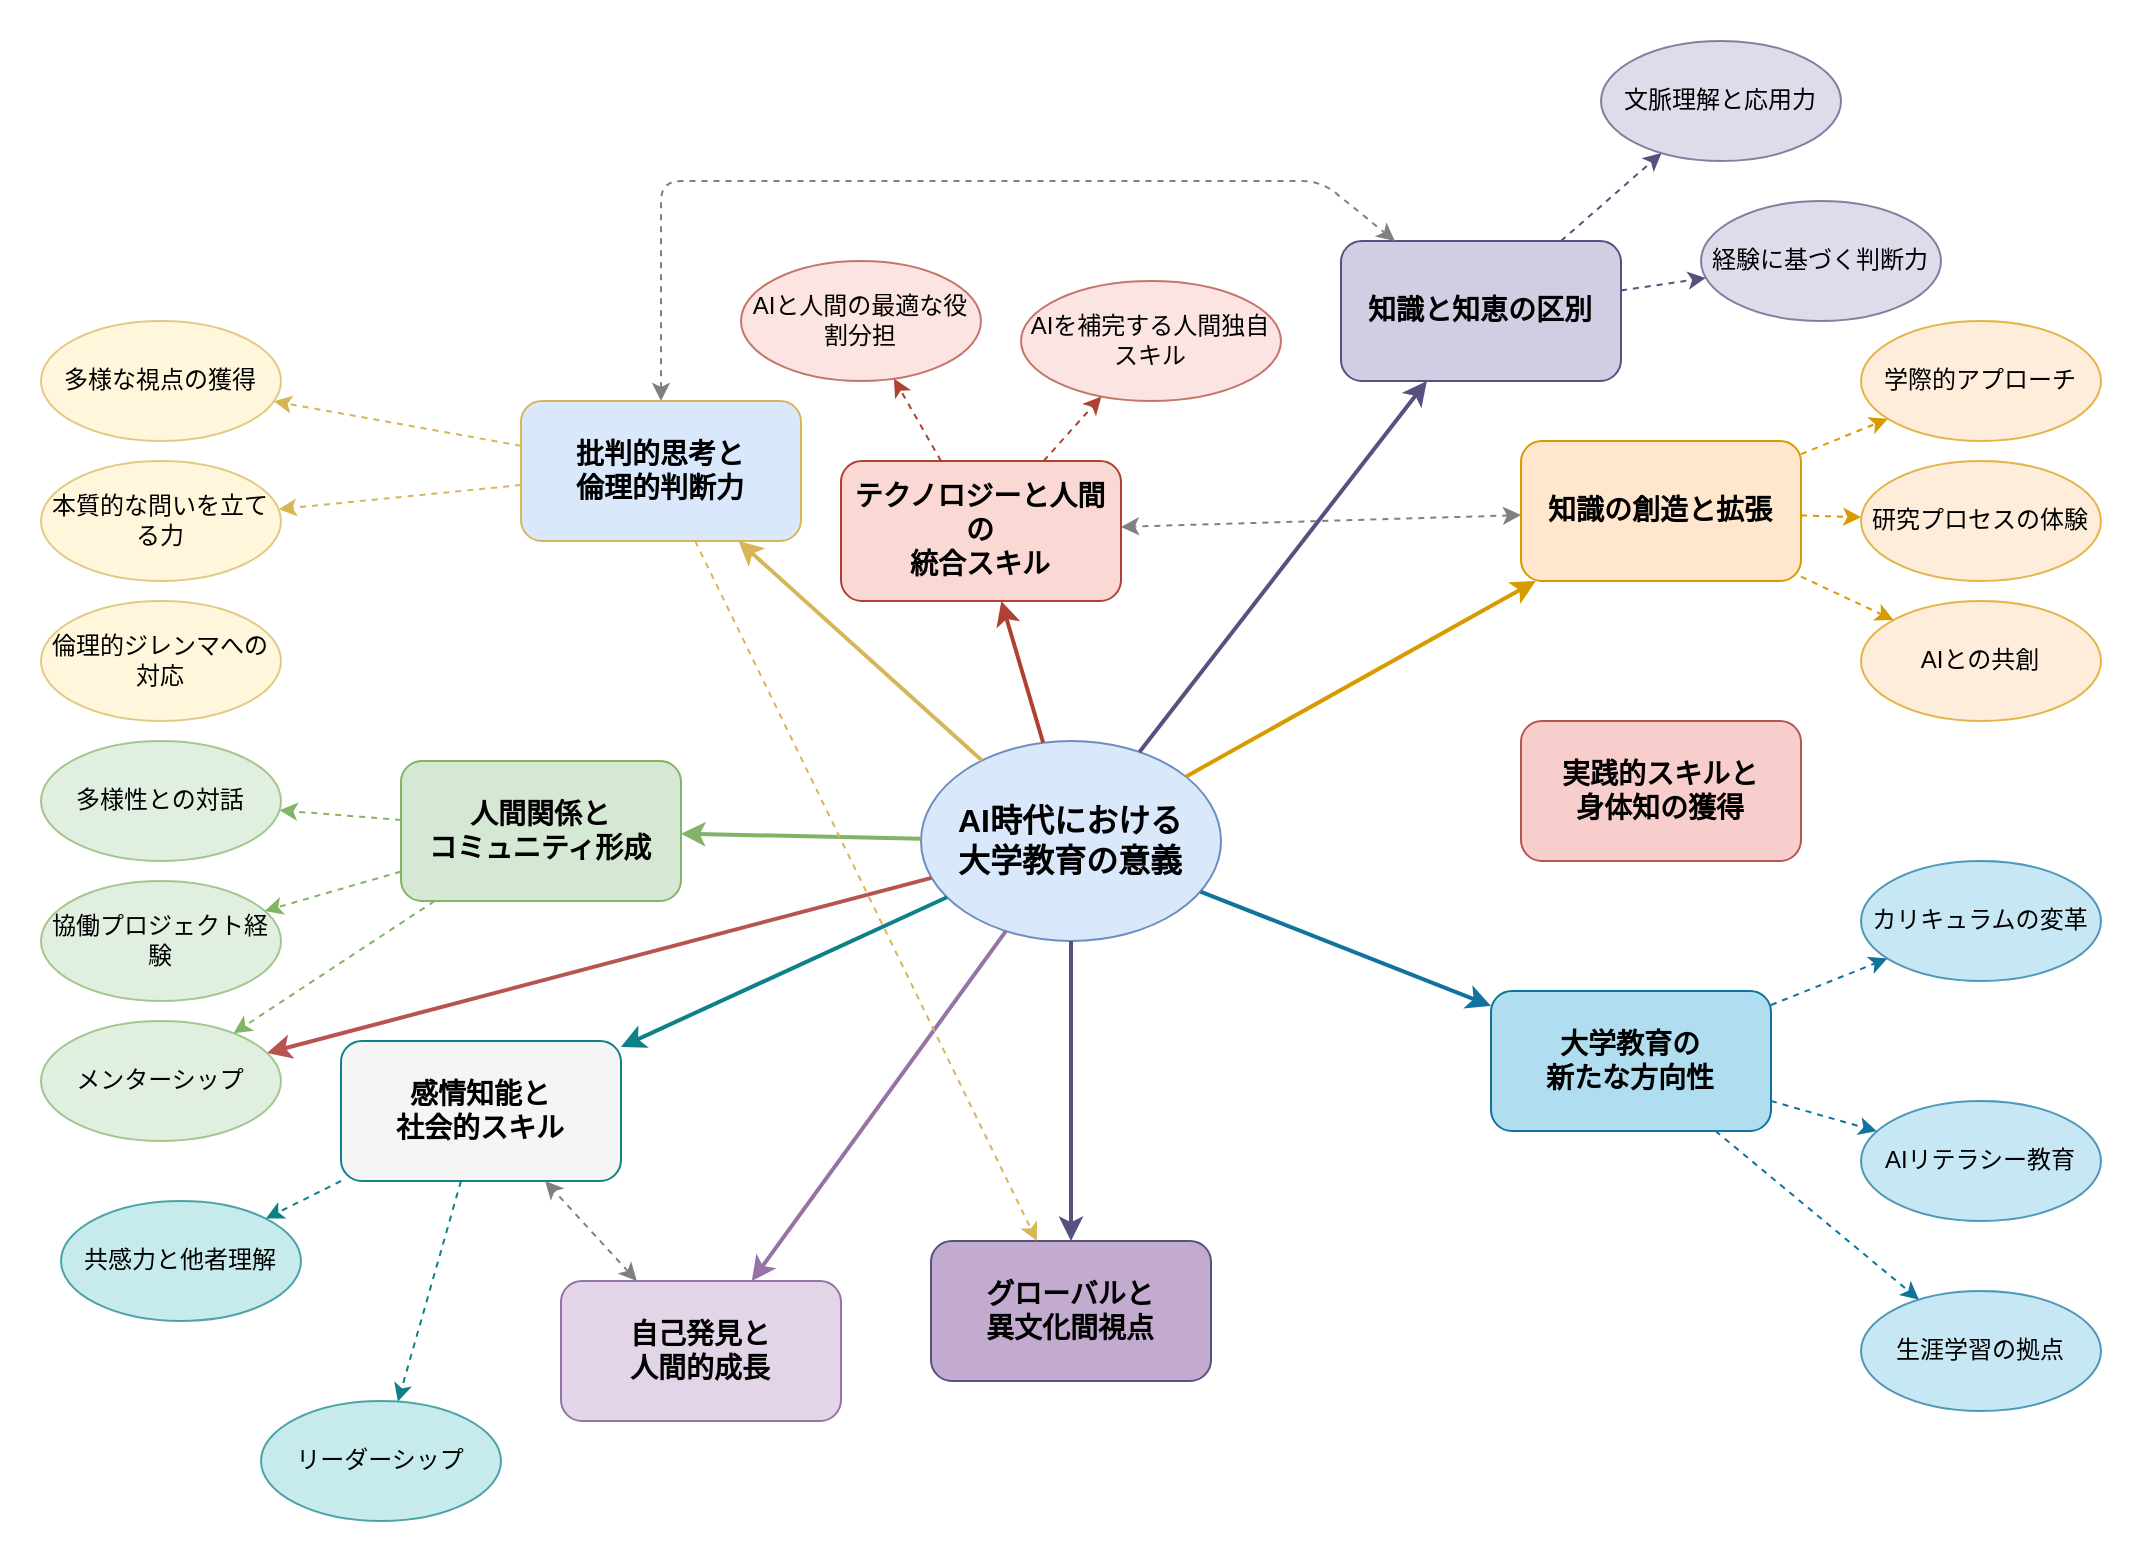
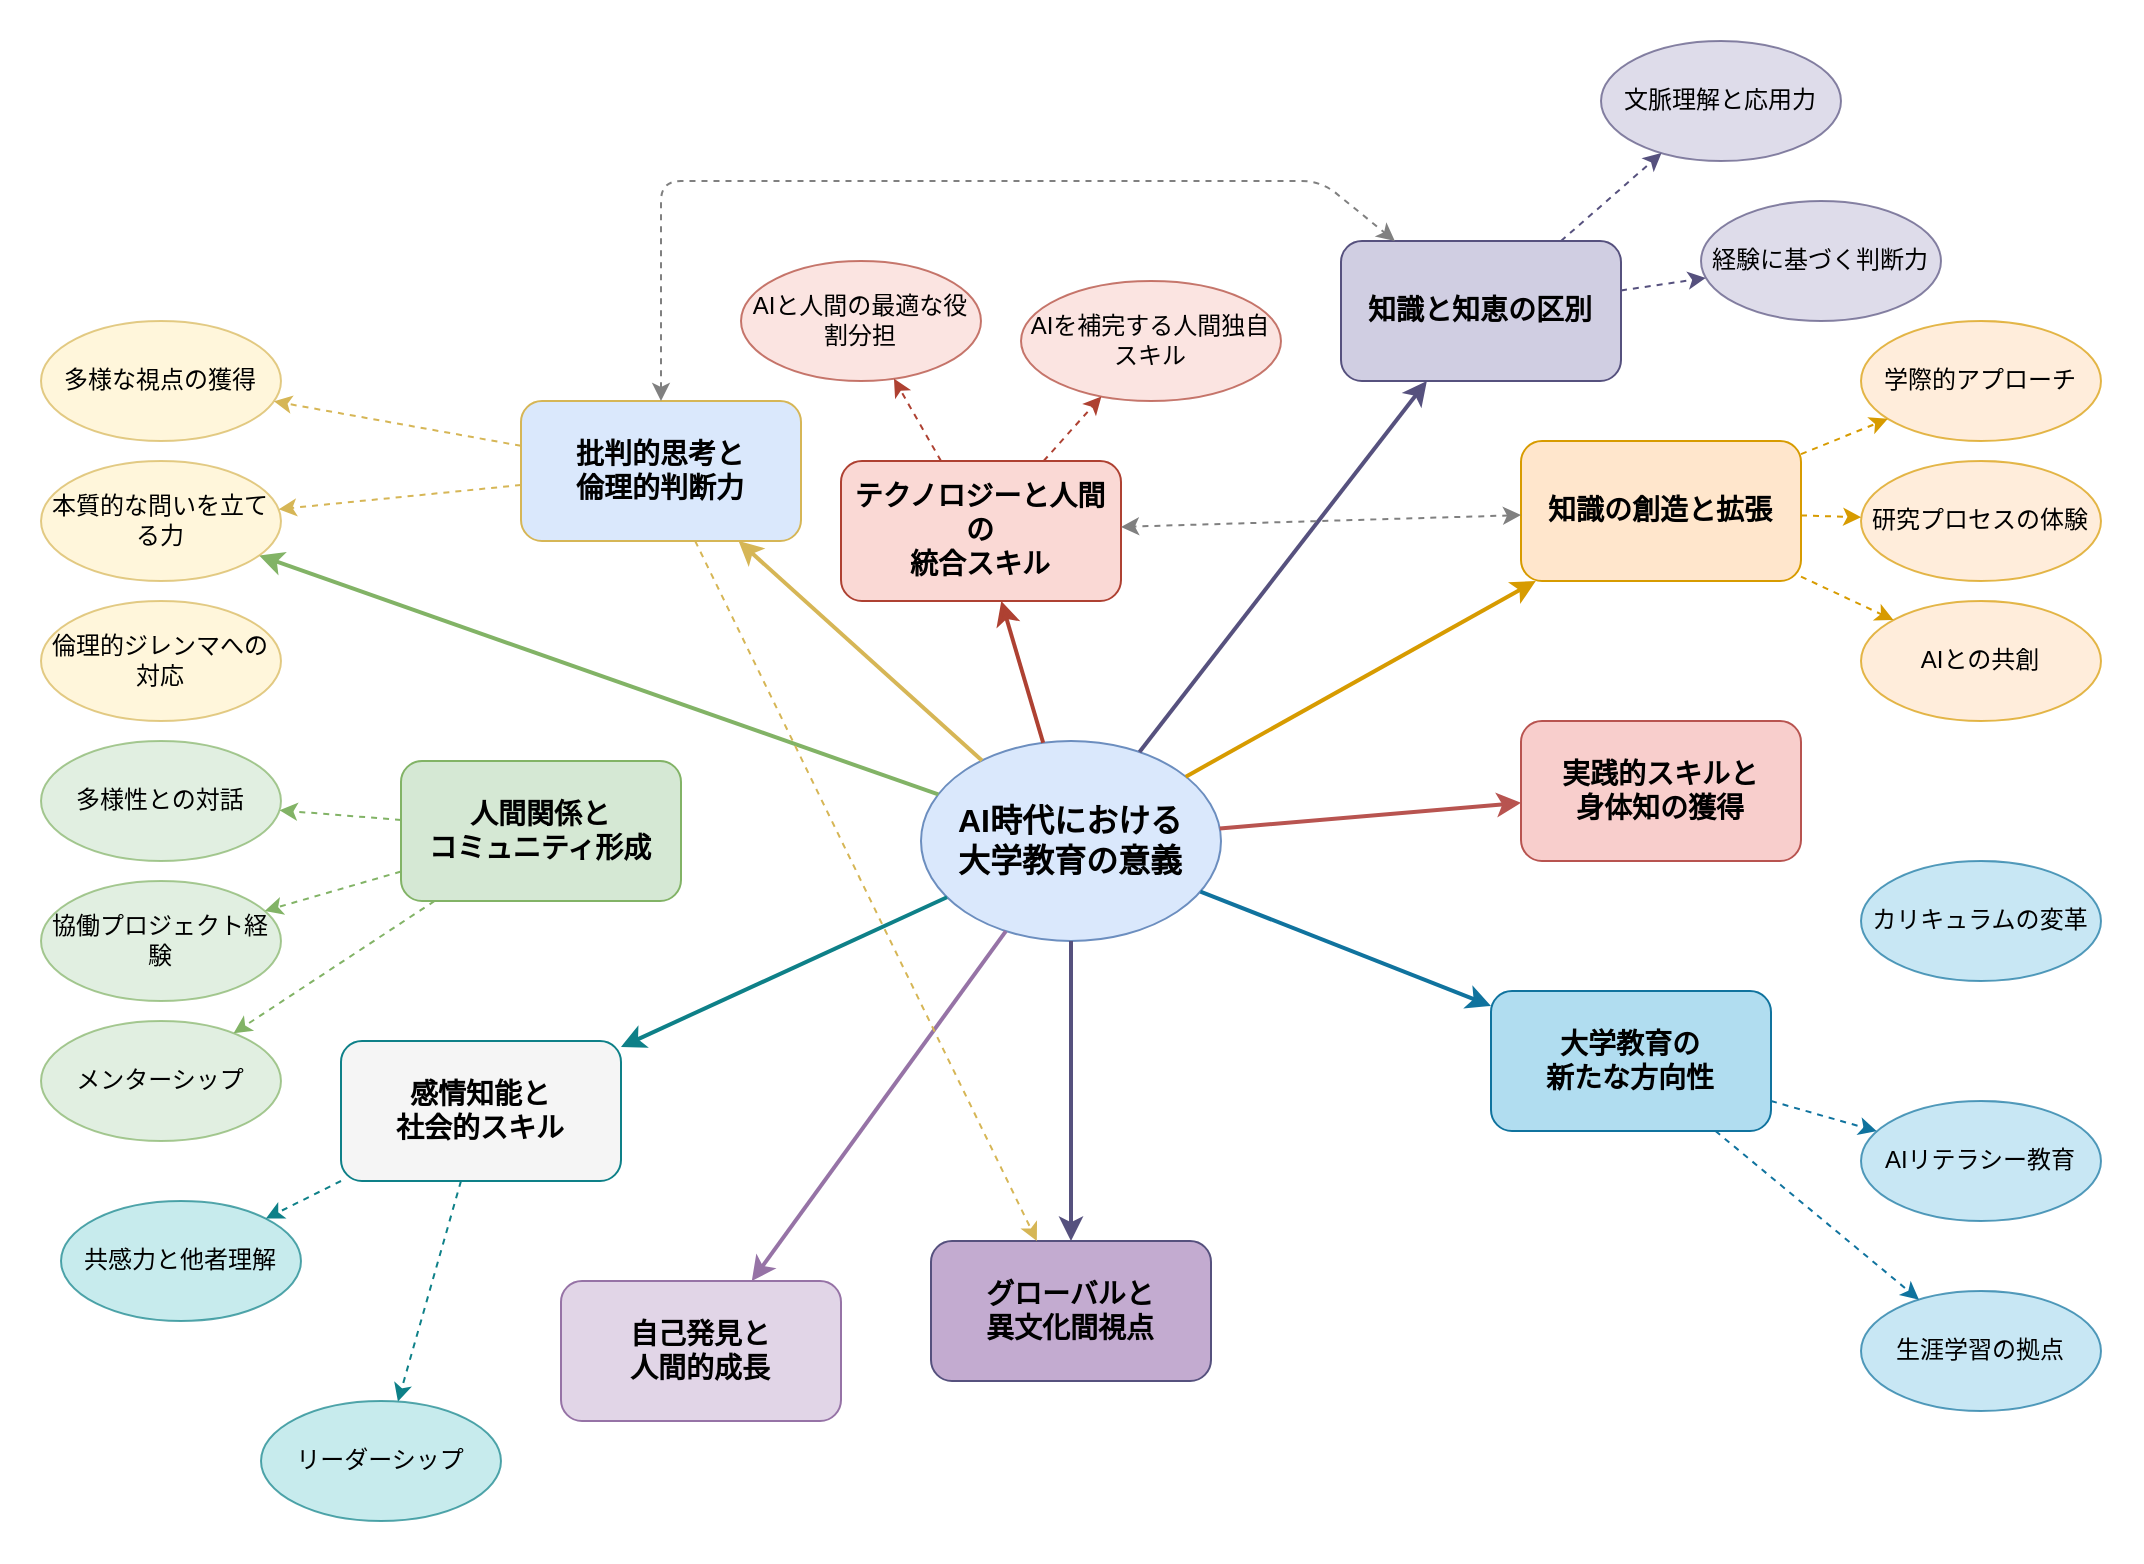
edge "AI時代における 大学教育の意義" -> "人間関係と コミュニティ形成": now "AI時代における 大学教育の意義" -> "本質的な問いを立てる力"
edge "AI時代における 大学教育の意義" -> "メンターシップ": now "AI時代における 大学教育の意義" -> "実践的スキルと 身体知の獲得"
edge "大学教育の 新たな方向性" -> "カリキュラムの変革": removed
edge "感情知能と 社会的スキル" -- "自己発見と 人間的成長": removed
